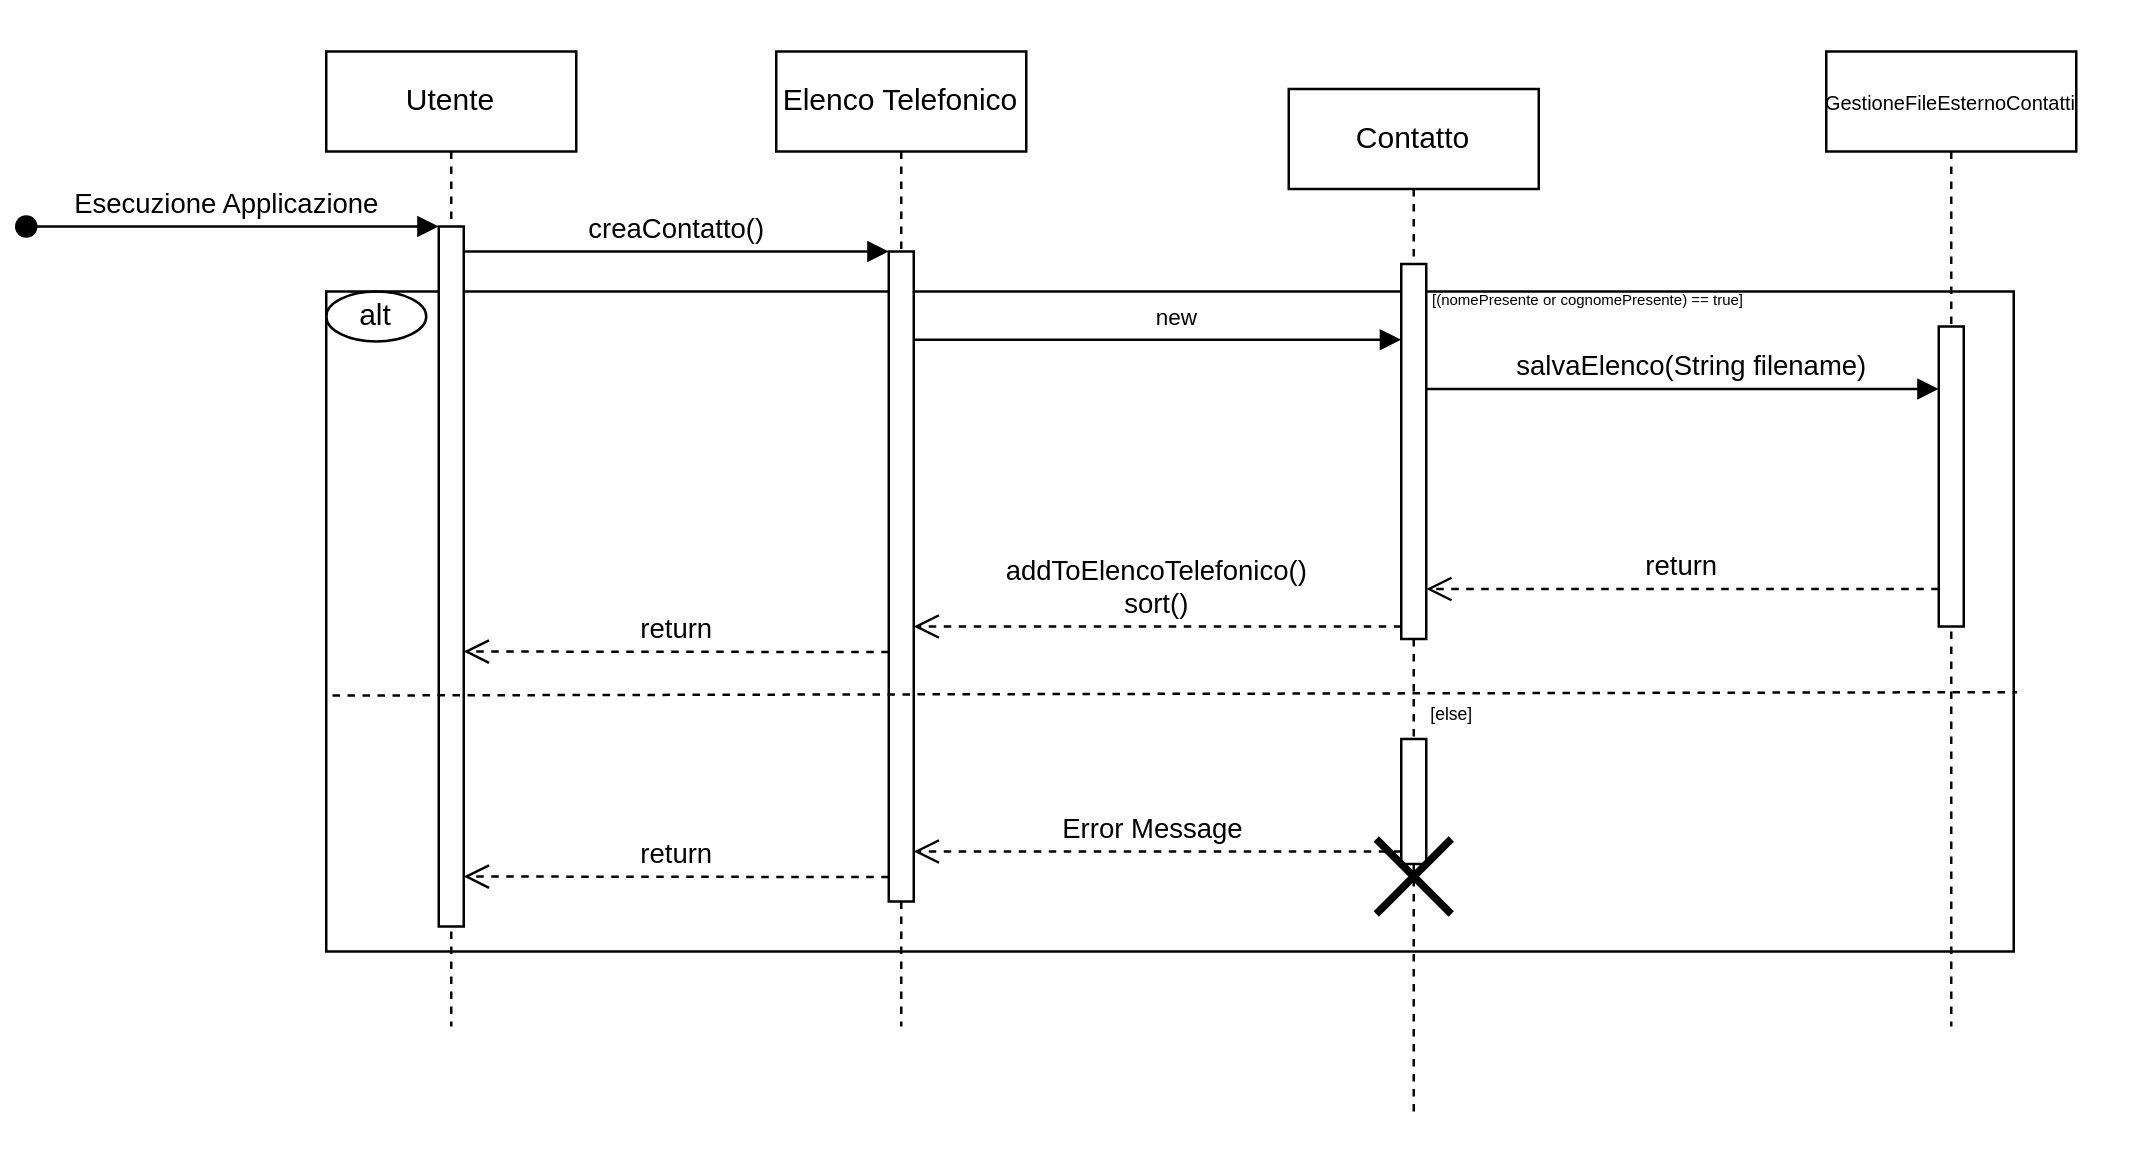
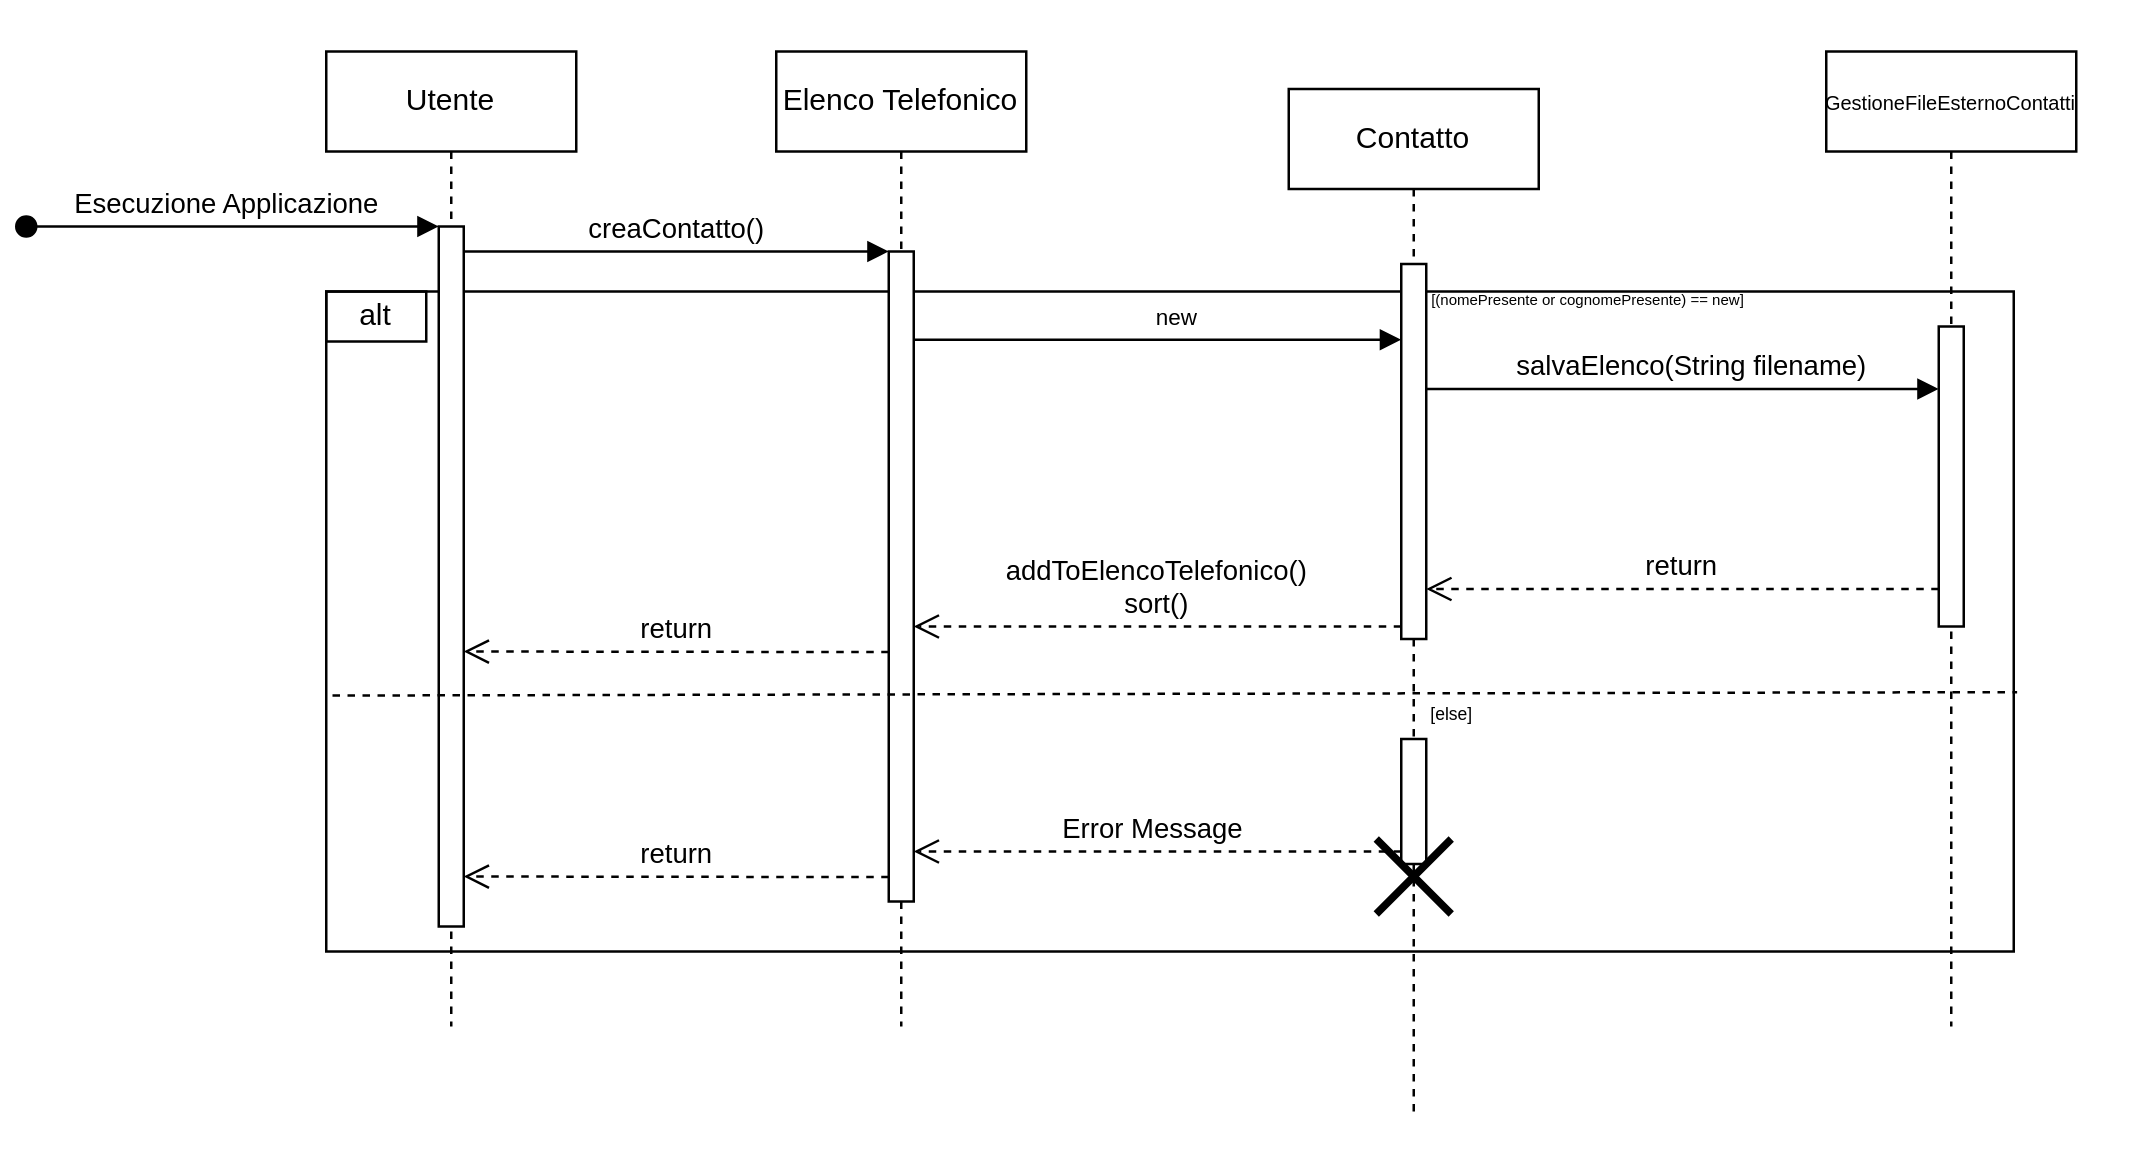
node "[(nomePresente or cognomePresente) == true]": label "[(nomePresente or cognomePresente) == true]" -> "[(nomePresente or cognomePresente) == new]"
node "alt": shape ellipse -> rectangle
